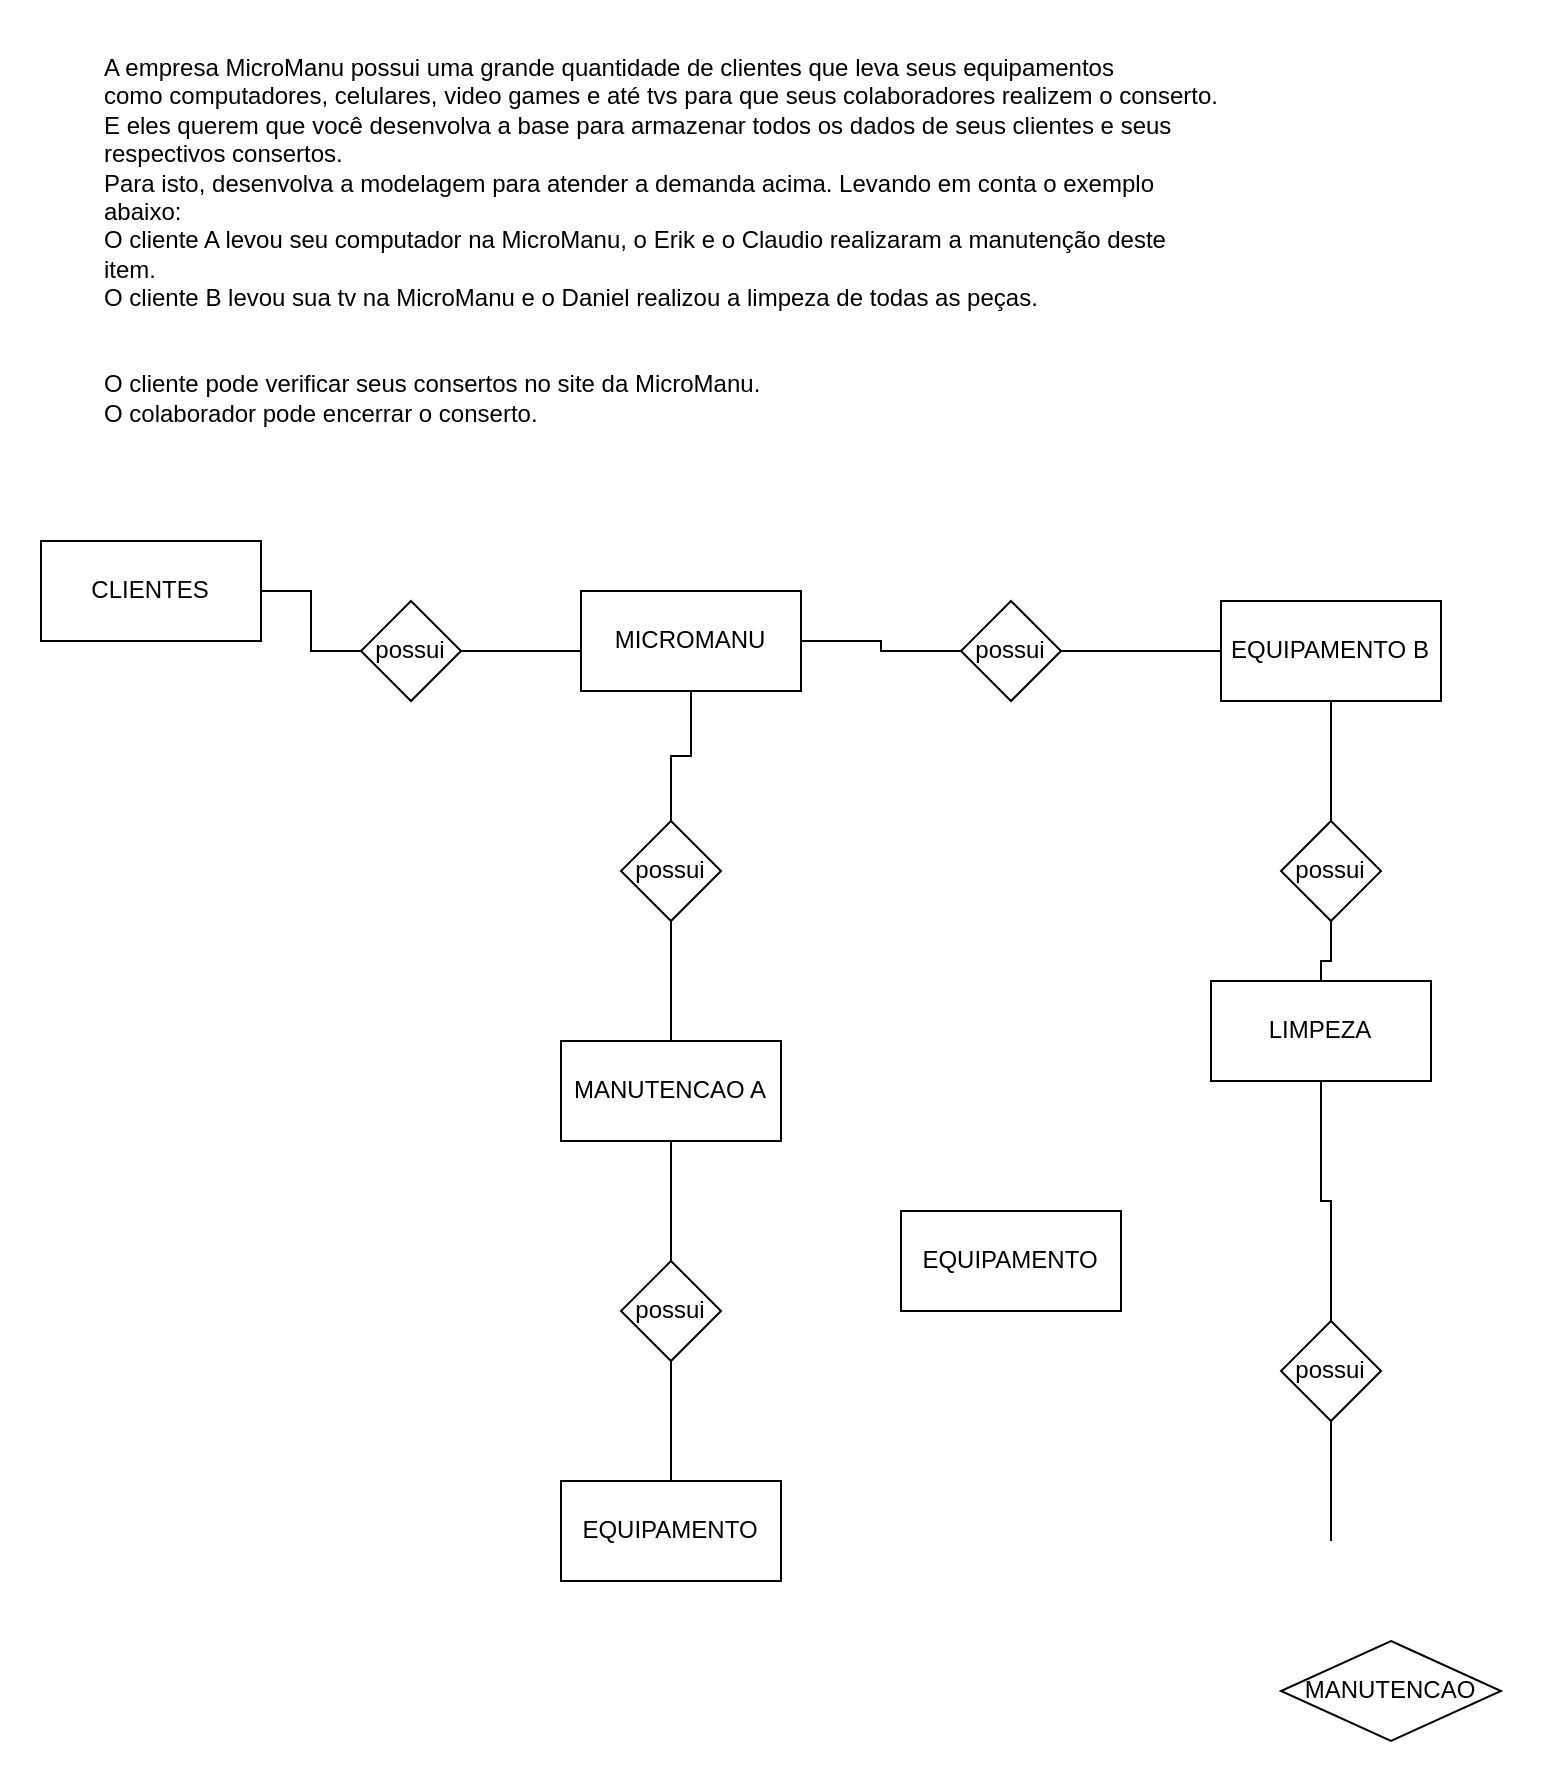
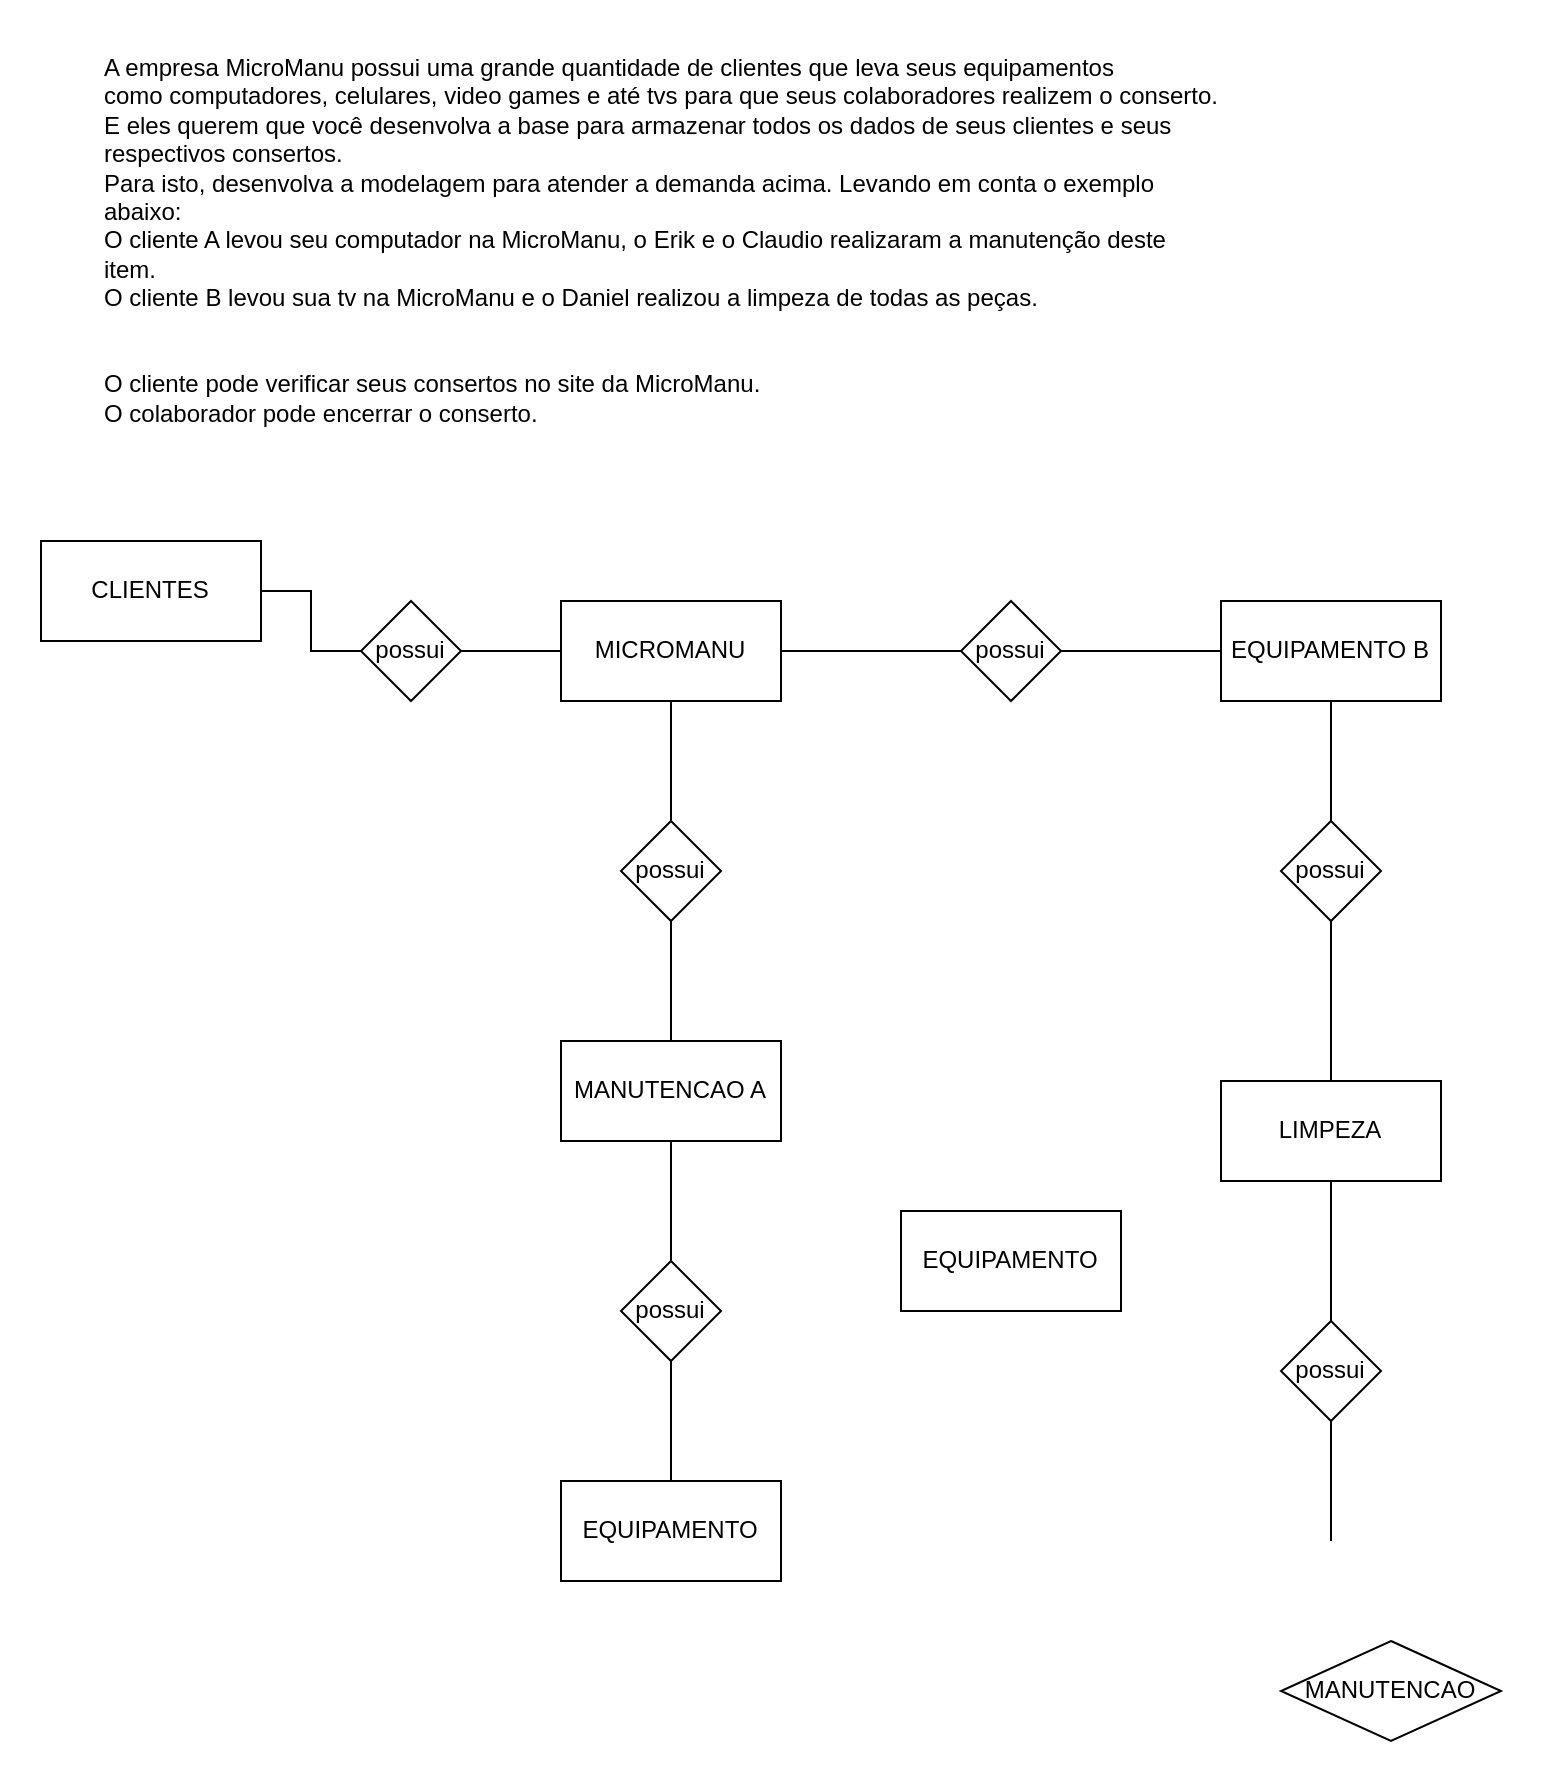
node "MICROMANU": moved (691, 641) -> (671, 651)
node "LIMPEZA": moved (1321, 1031) -> (1331, 1131)
